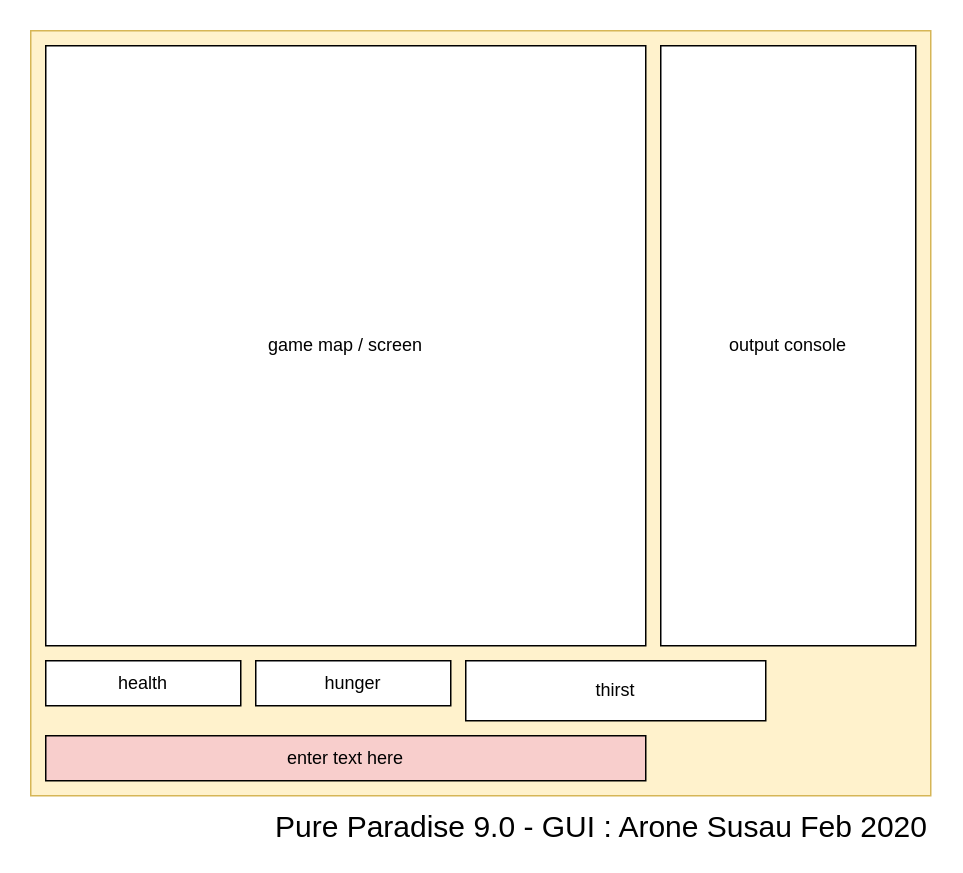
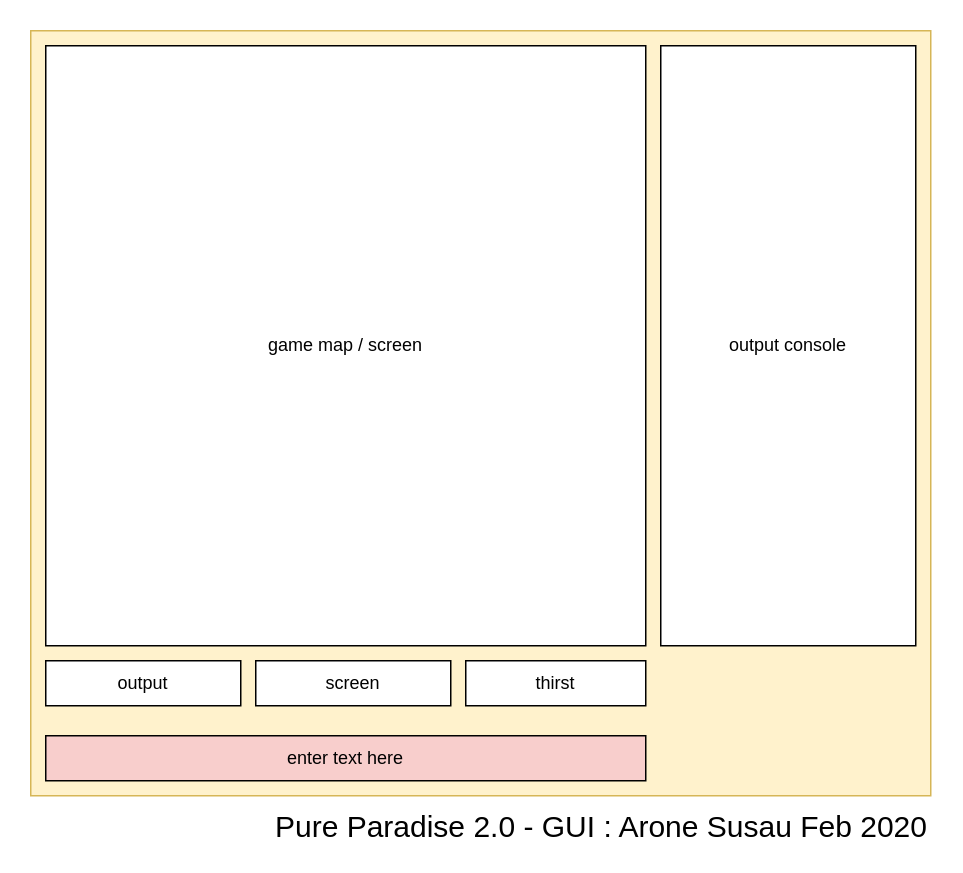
node "health": label "health" -> "output"
node "hunger": label "hunger" -> "screen"
node "thirst": size 300x60 -> 180x45
node "Pure Paradise 9.0 - GUI : Arone Susau Feb 2020": label "Pure Paradise 9.0 - GUI : Arone Susau Feb 2020" -> "Pure Paradise 2.0 - GUI : Arone Susau Feb 2020"
